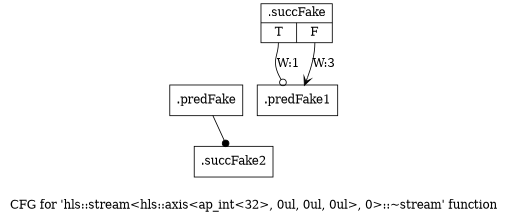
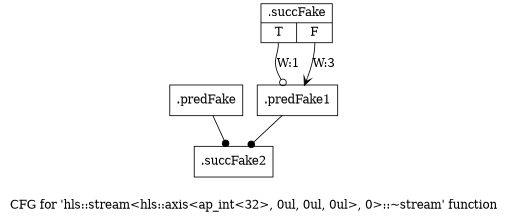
edge ".predFake1" -> ".succFake2": added
